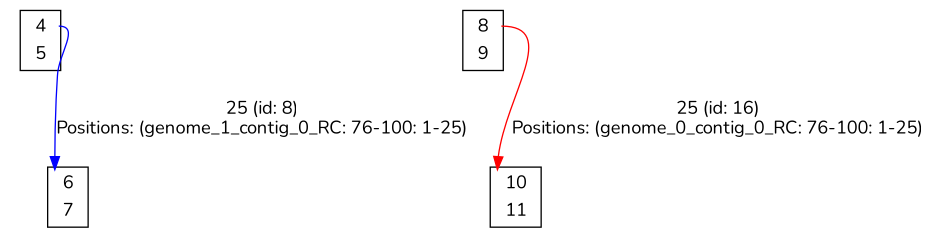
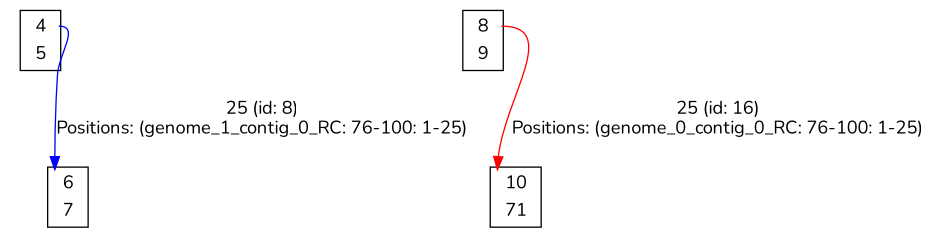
node "10": text "11" -> "71"
